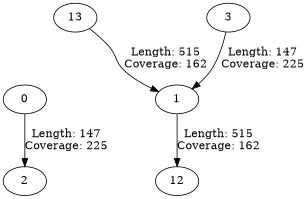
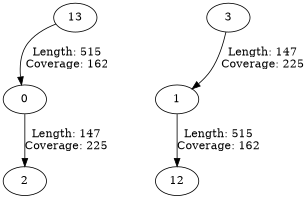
edge "13" -> "1": now "13" -> "0"
